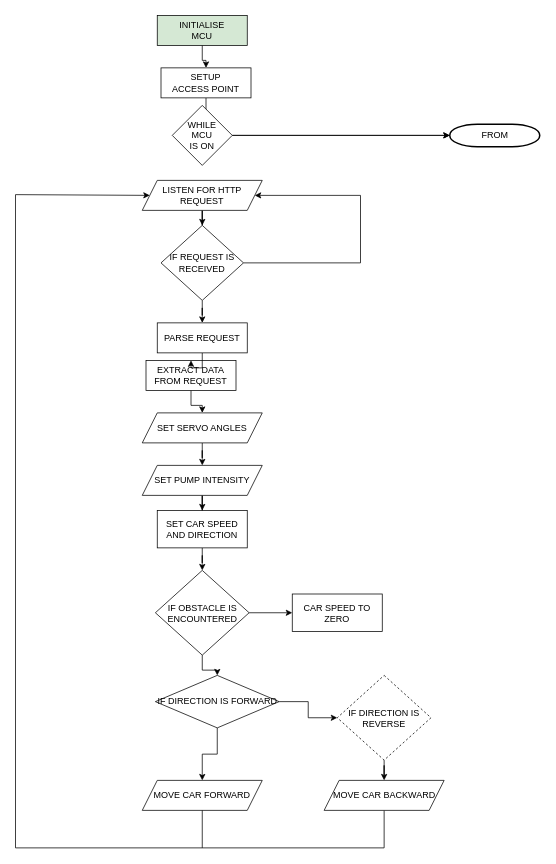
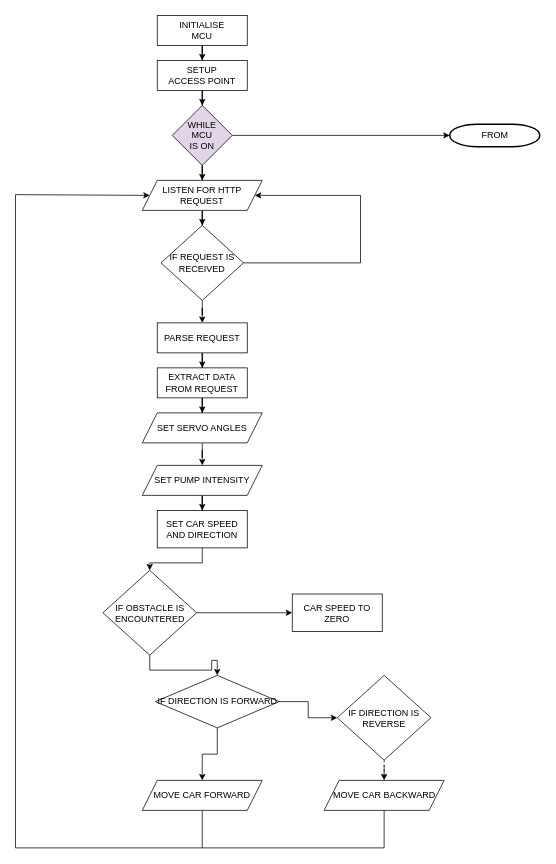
node "INITIALISE MCU": fillcolor #d5e8d4 -> #ffffff
node "SETUP ACCESS POINT": moved (206, 83) -> (202, 75)
node "WHILE MCU IS ON": fillcolor #ffffff -> #e1d5e7
edge "WHILE MCU IS ON" -> "FROM": now "WHILE MCU IS ON" -> "LISTEN FOR HTTP REQUEST"
node "EXTRACT DATA FROM REQUEST": moved (191, 375) -> (202, 383)
node "IF OBSTACLE IS ENCOUNTERED": moved (202, 613) -> (150, 613)
node "IF DIRECTION IS REVERSE": style dashed -> solid
edge "IF DIRECTION IS REVERSE" -> "MOVE CAR BACKWARD": style solid -> dashed
